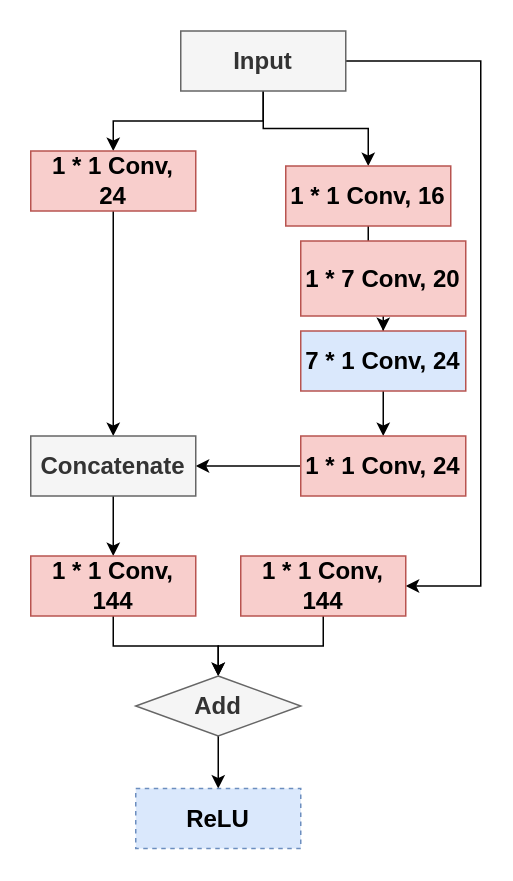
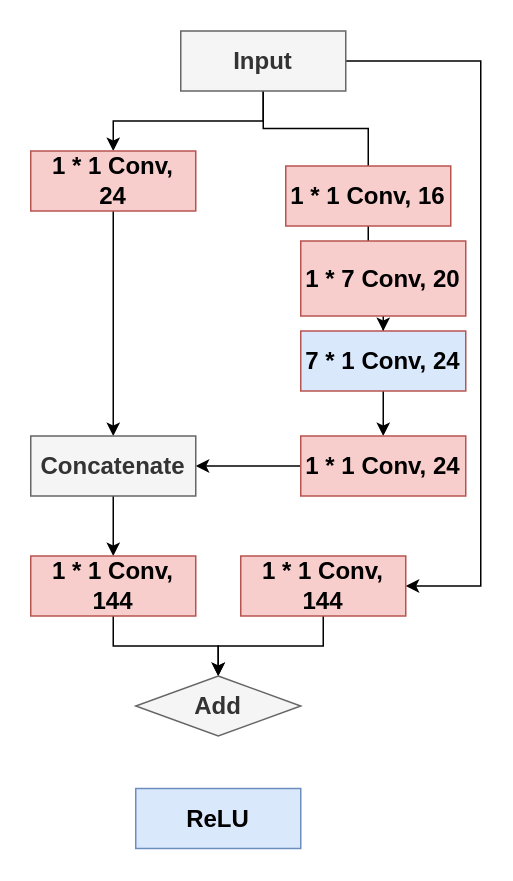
edge "Input" -> "1 * 1 Conv, 16": arrowhead classic -> none
edge "Add" -> "ReLU": removed
node "ReLU": style dashed -> solid
